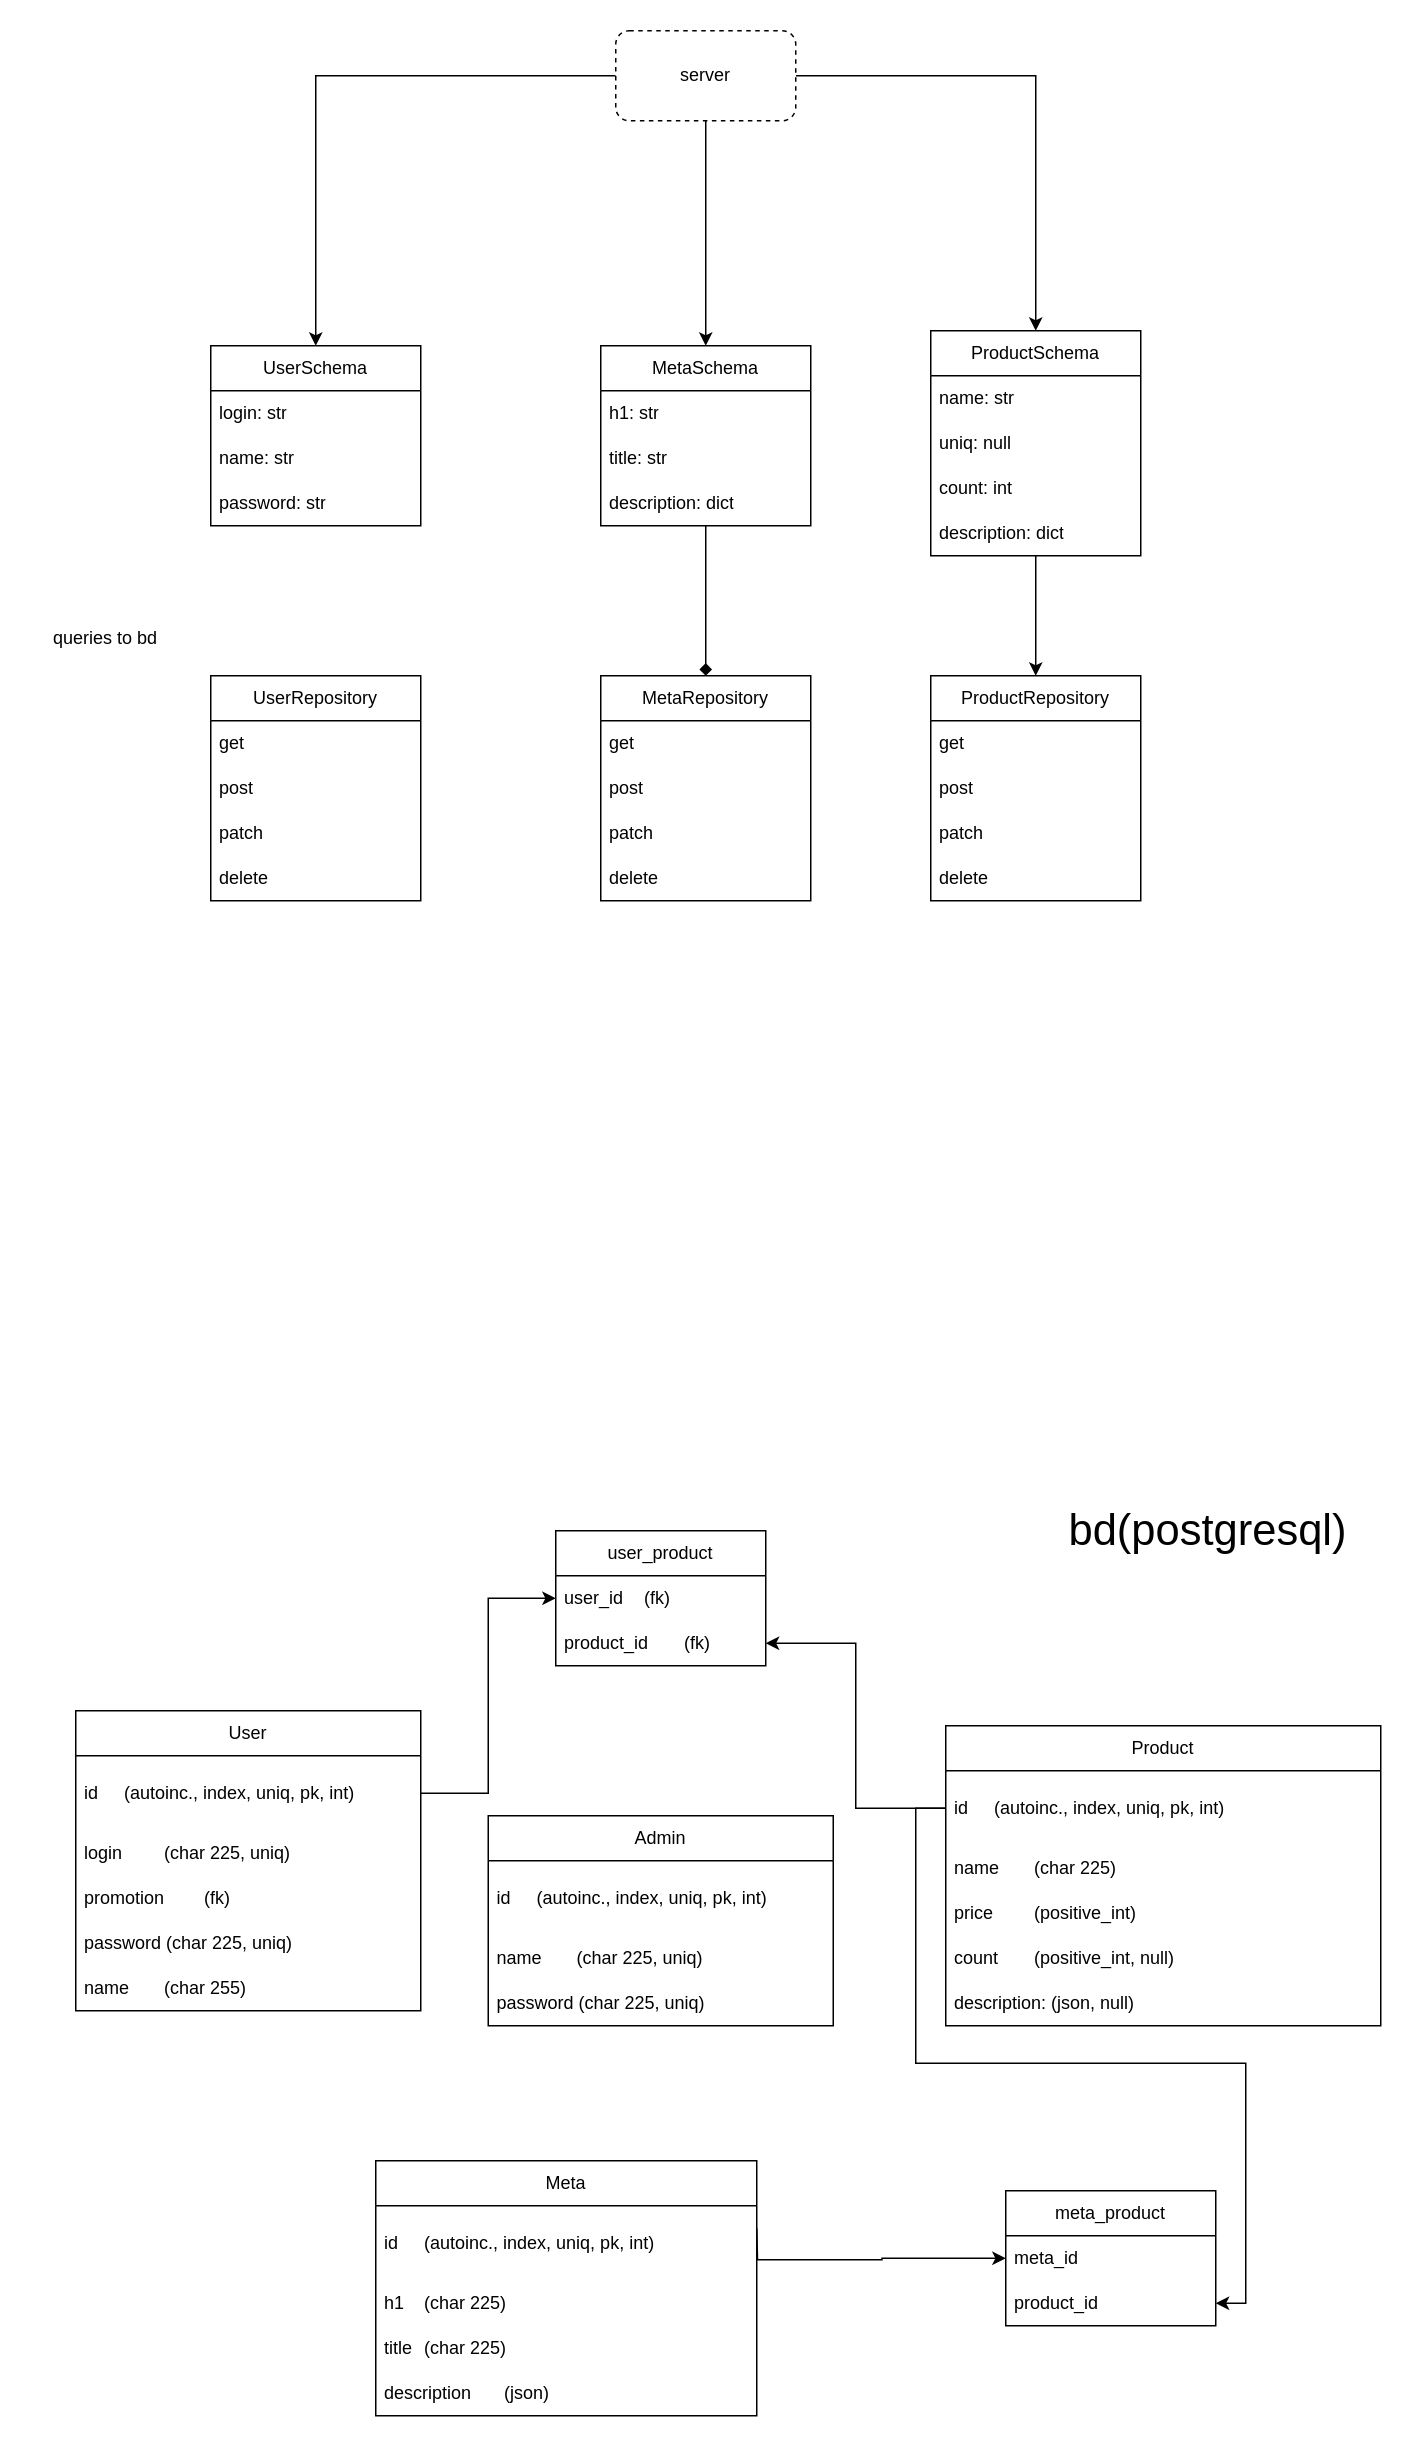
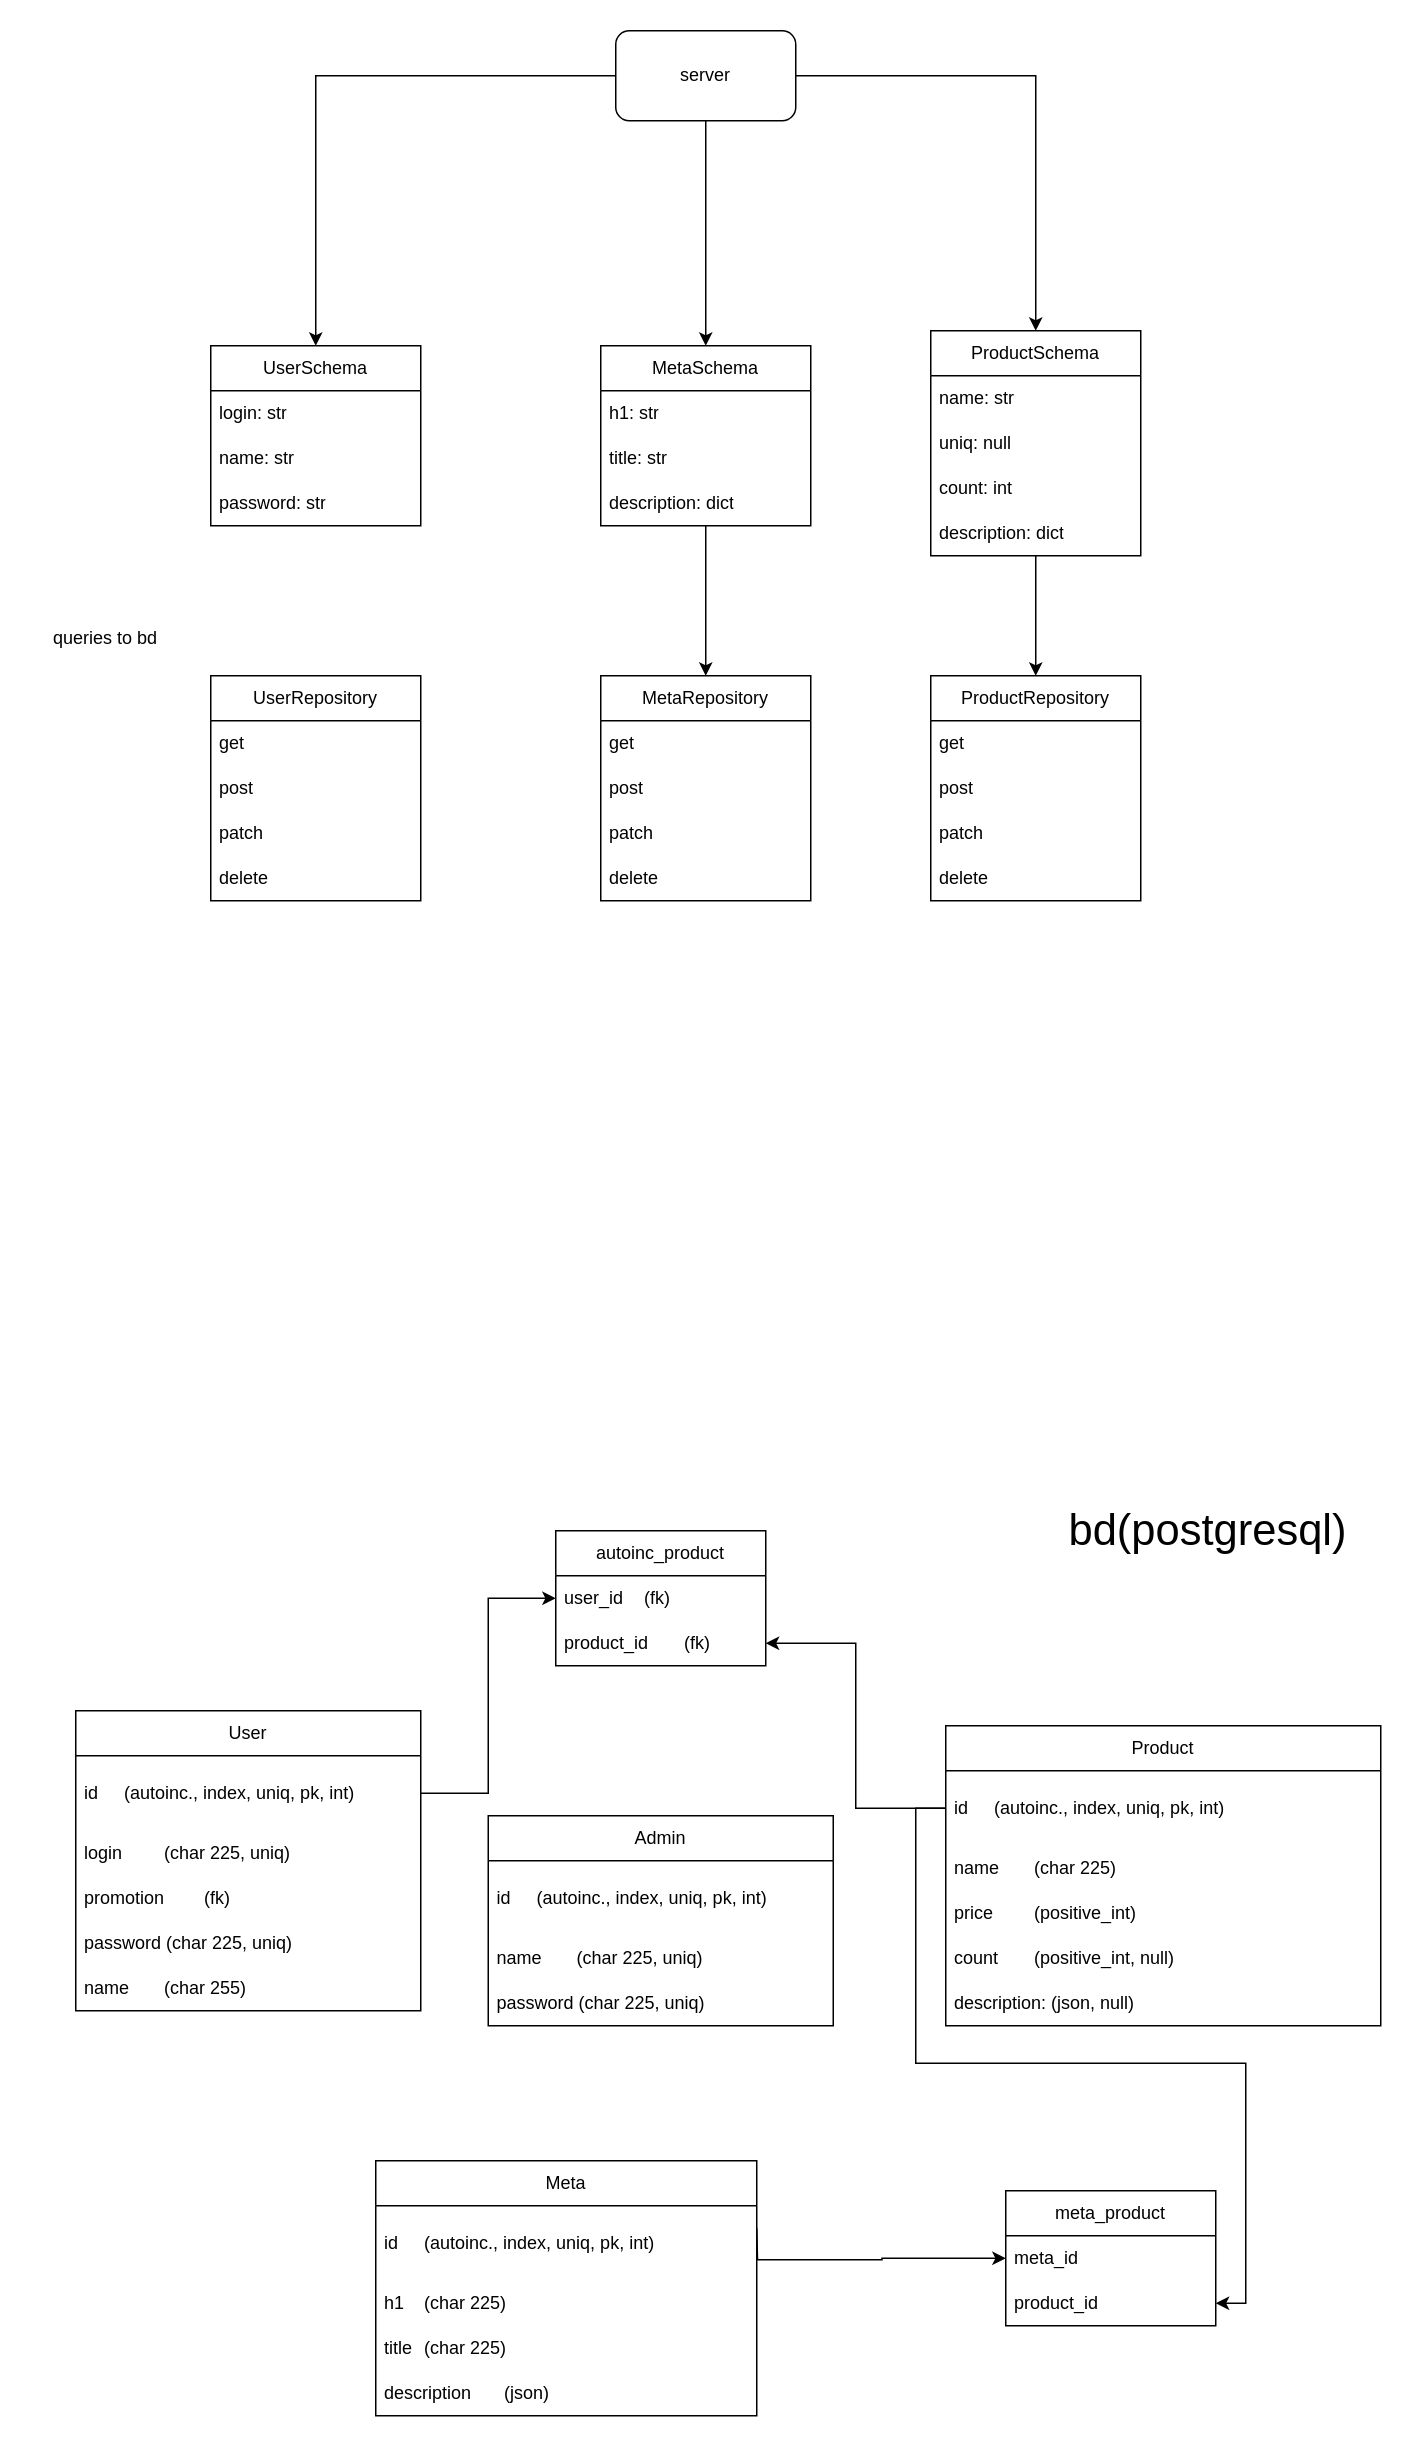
node "server": style dashed -> solid
edge "MetaSchema" -> "MetaRepository": arrowhead diamond -> classic
node "user_product": label "user_product" -> "autoinc_product"
